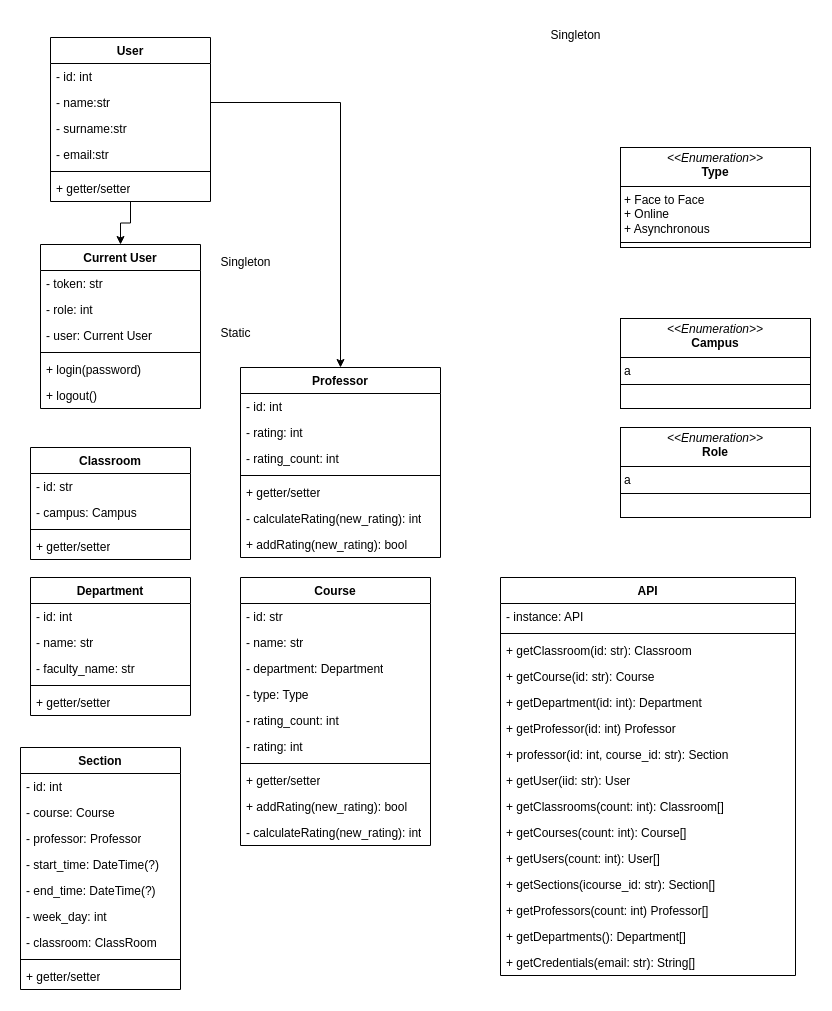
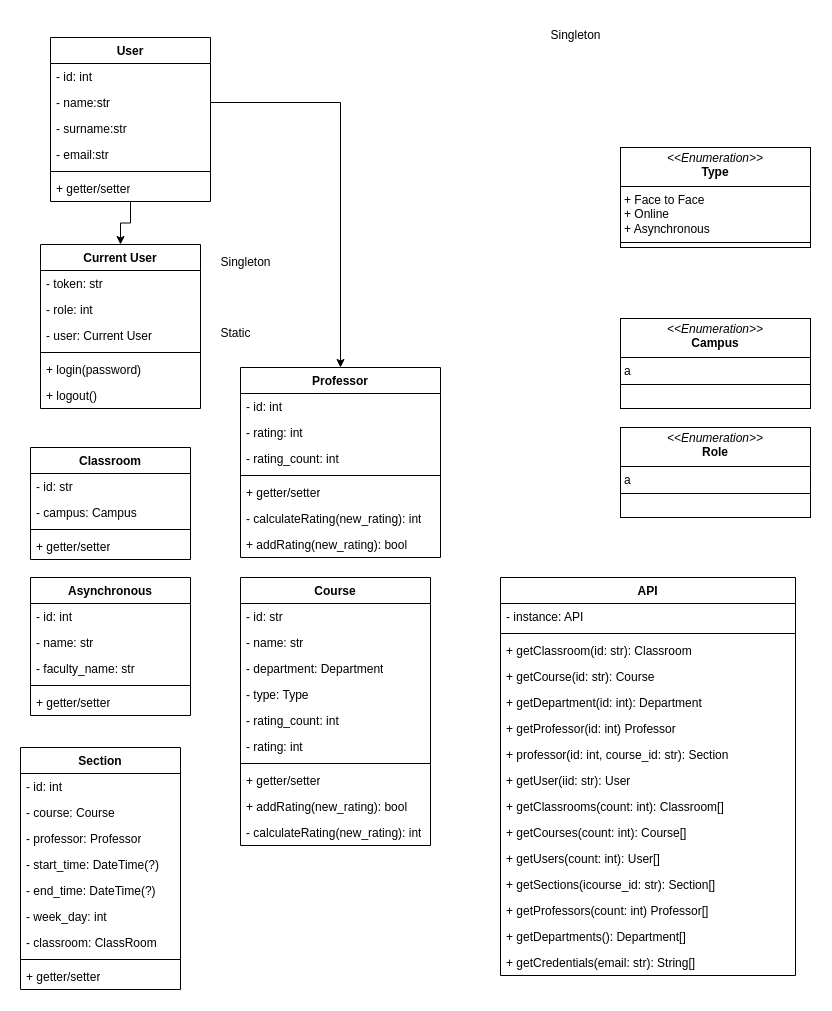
node "Department": label "Department" -> "Asynchronous"
